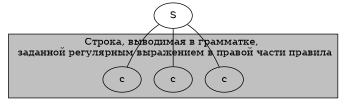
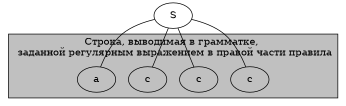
node "a": added
